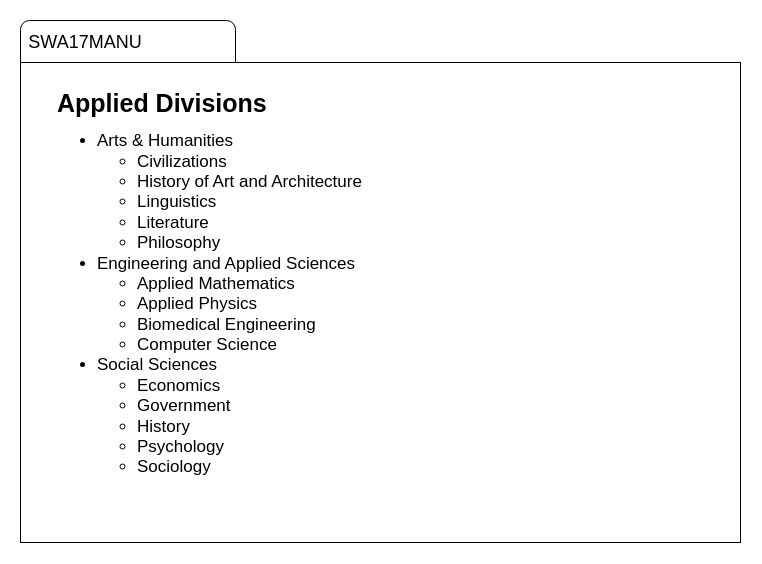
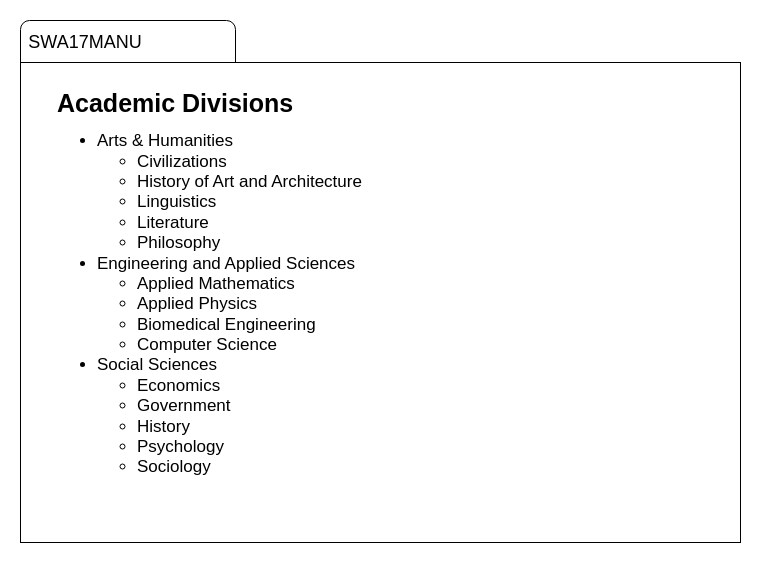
node "Applied Divisions": label "Applied Divisions" -> "Academic Divisions"
